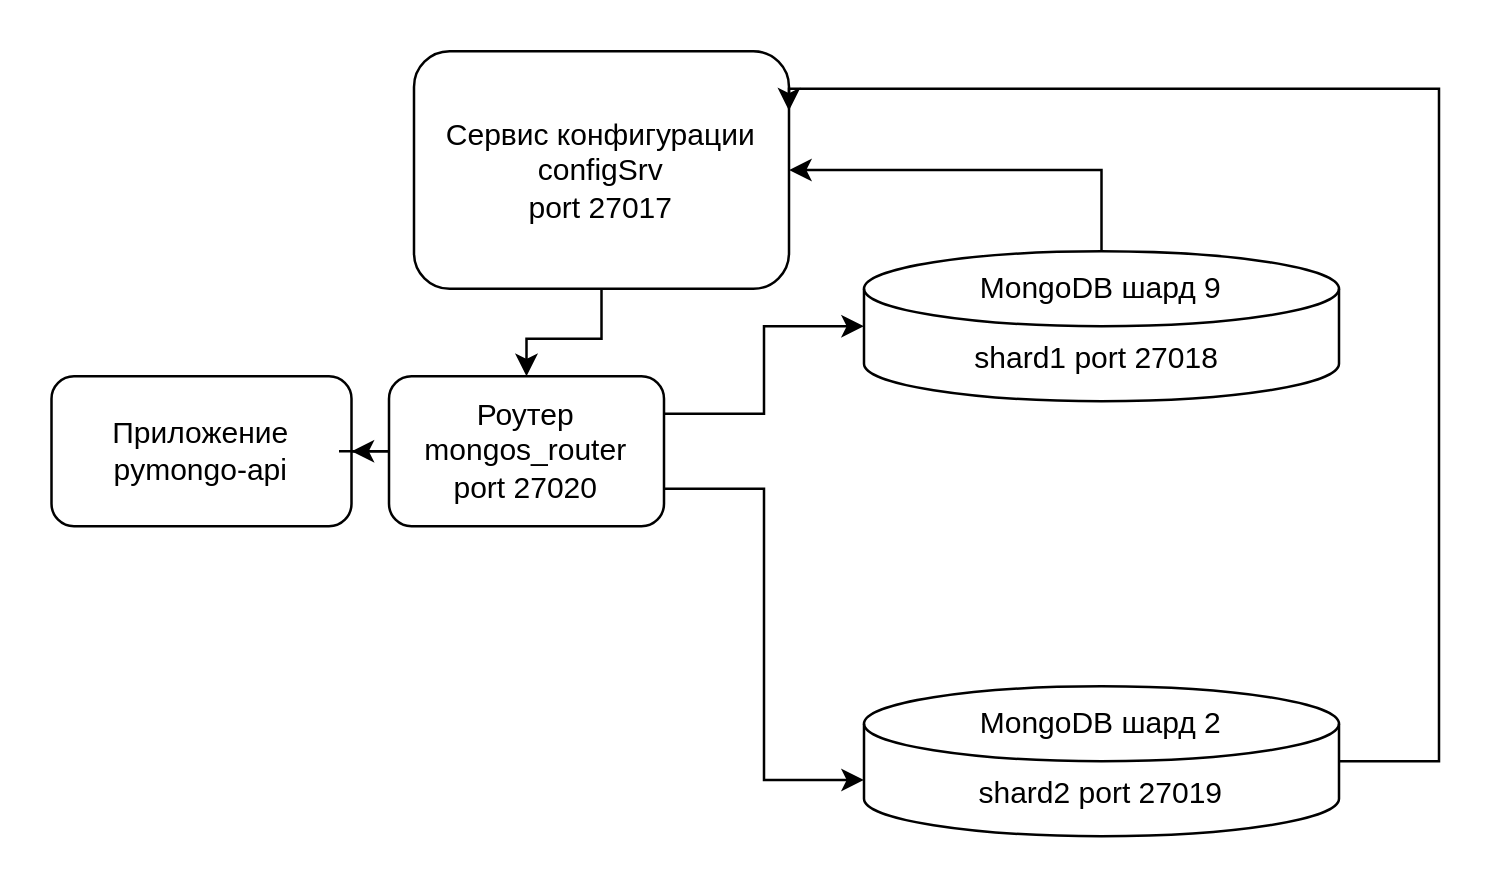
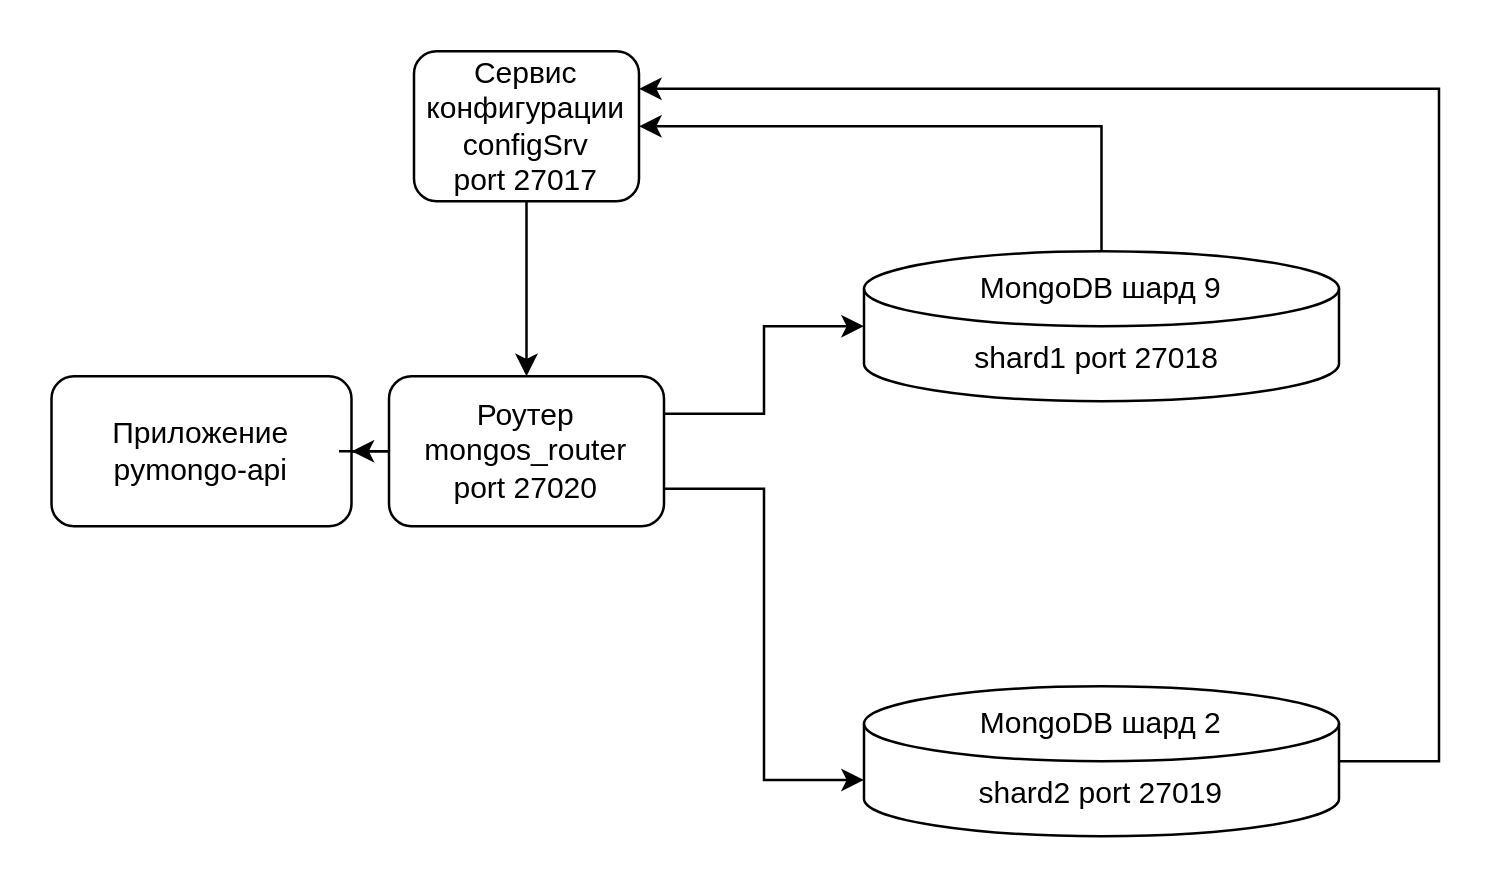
node "Сервис конфигурации configSrv port 27017": size 375x238 -> 225x150
